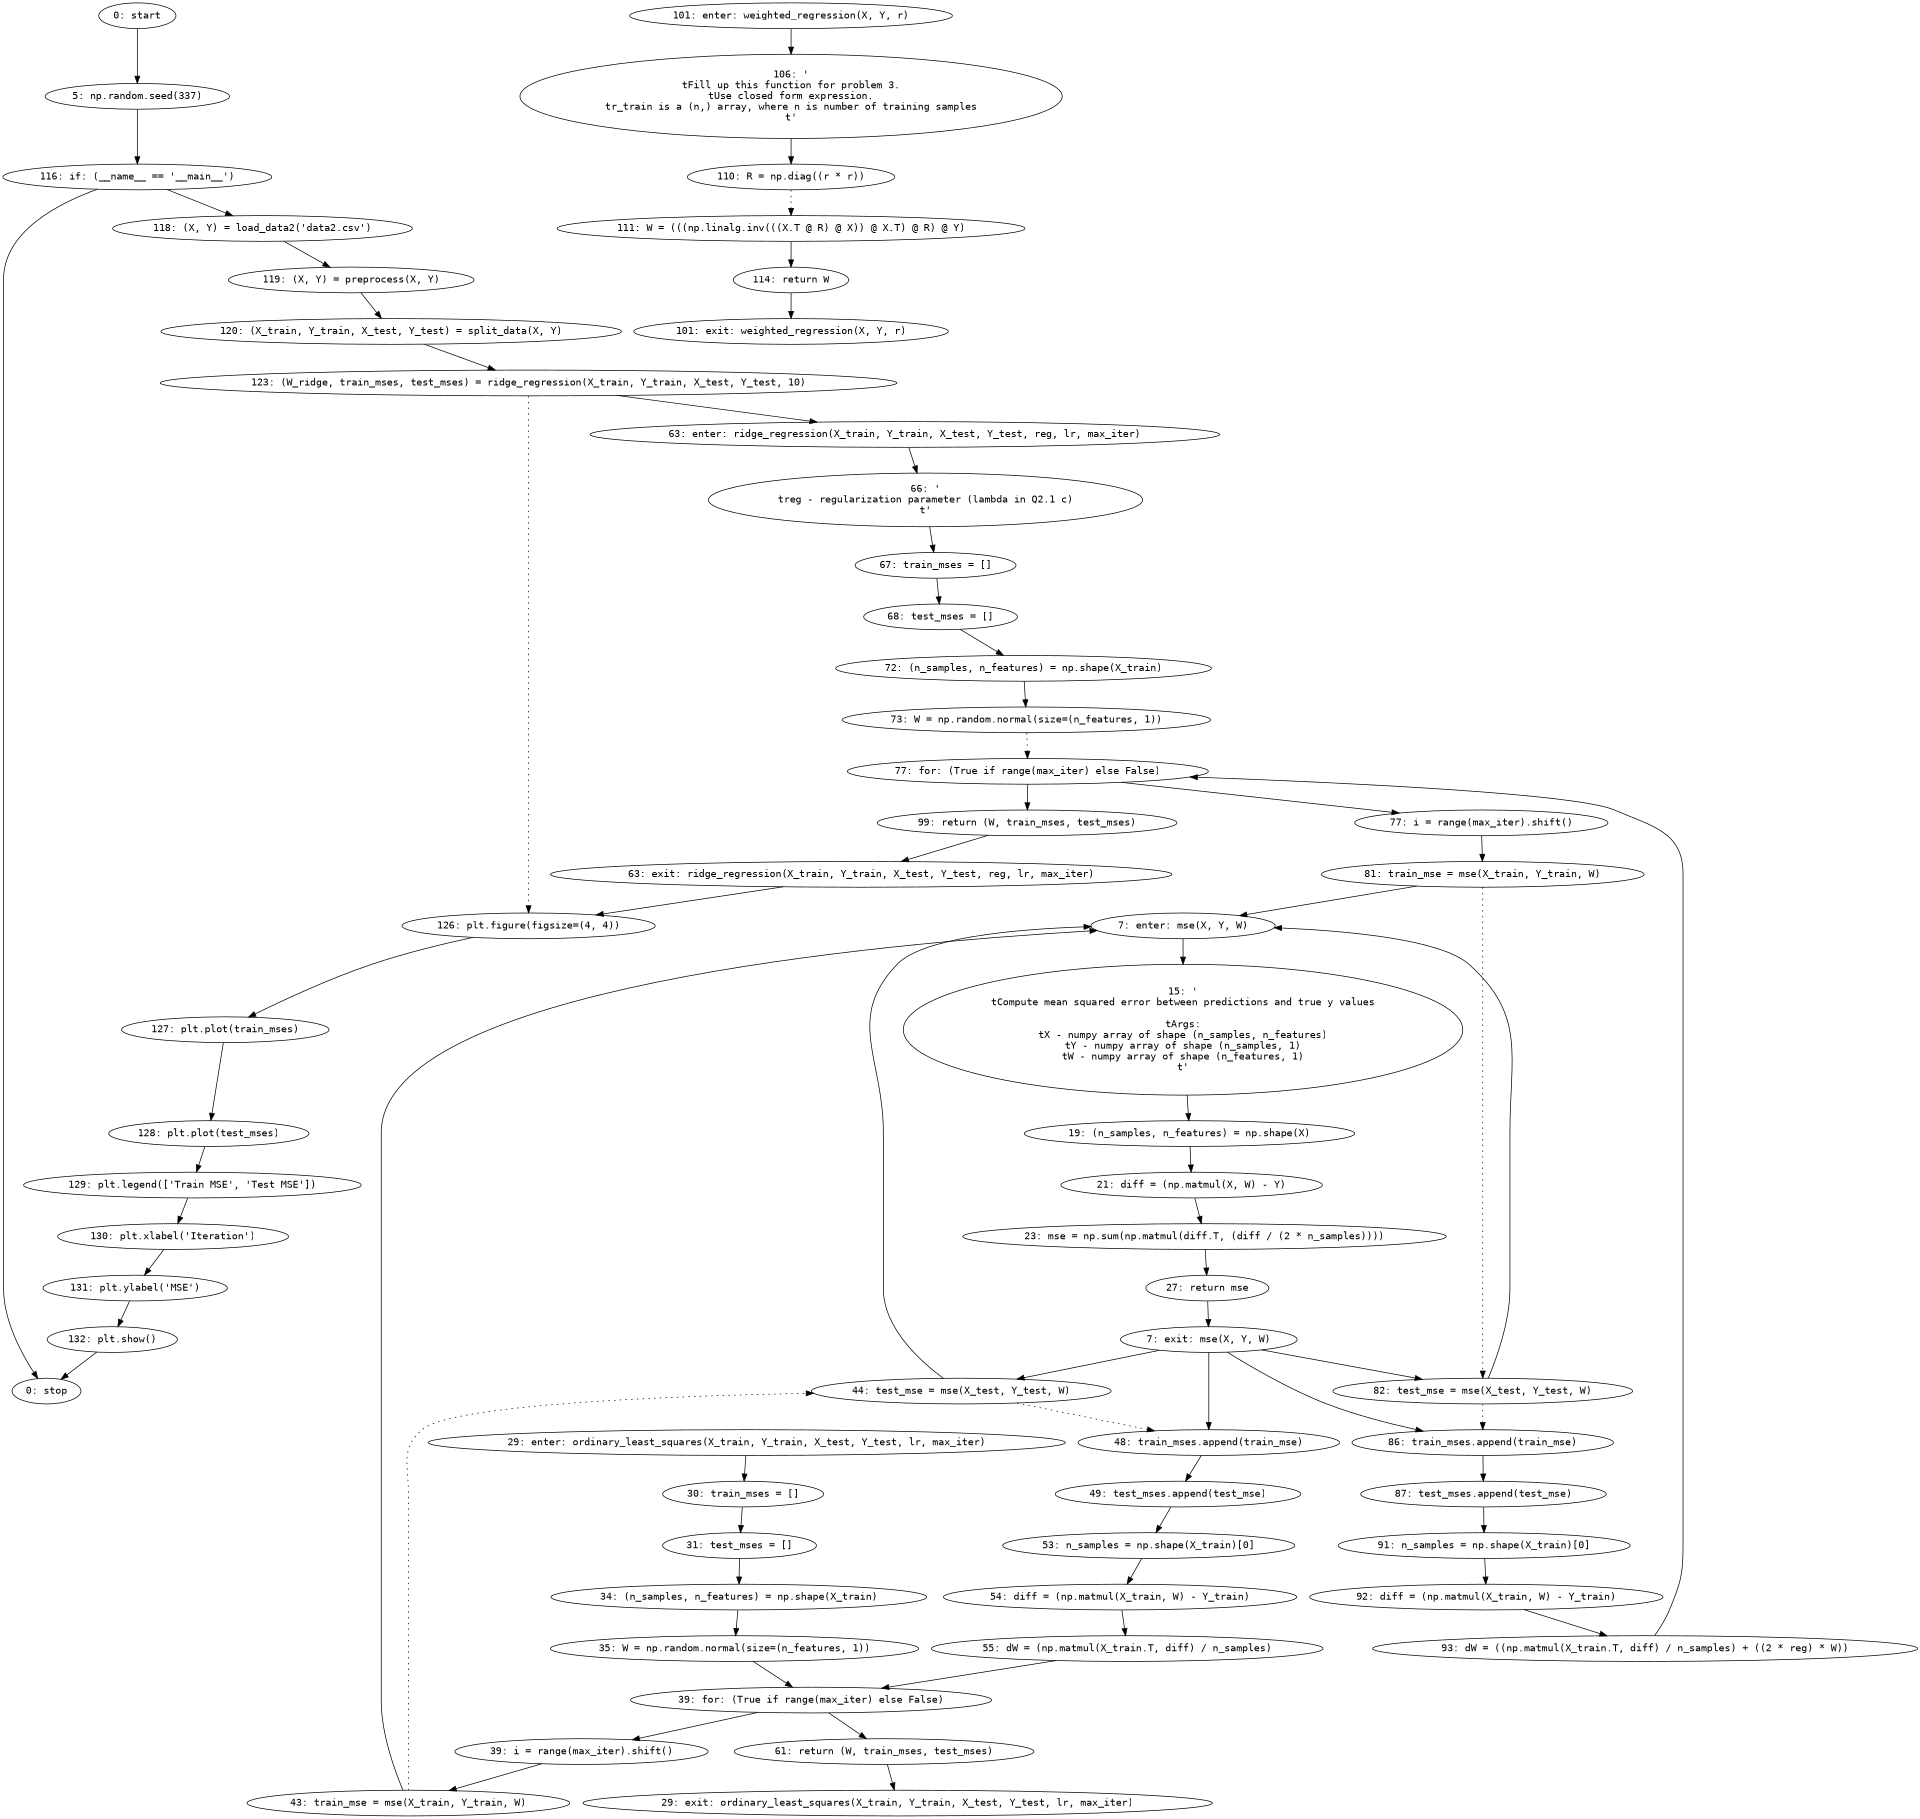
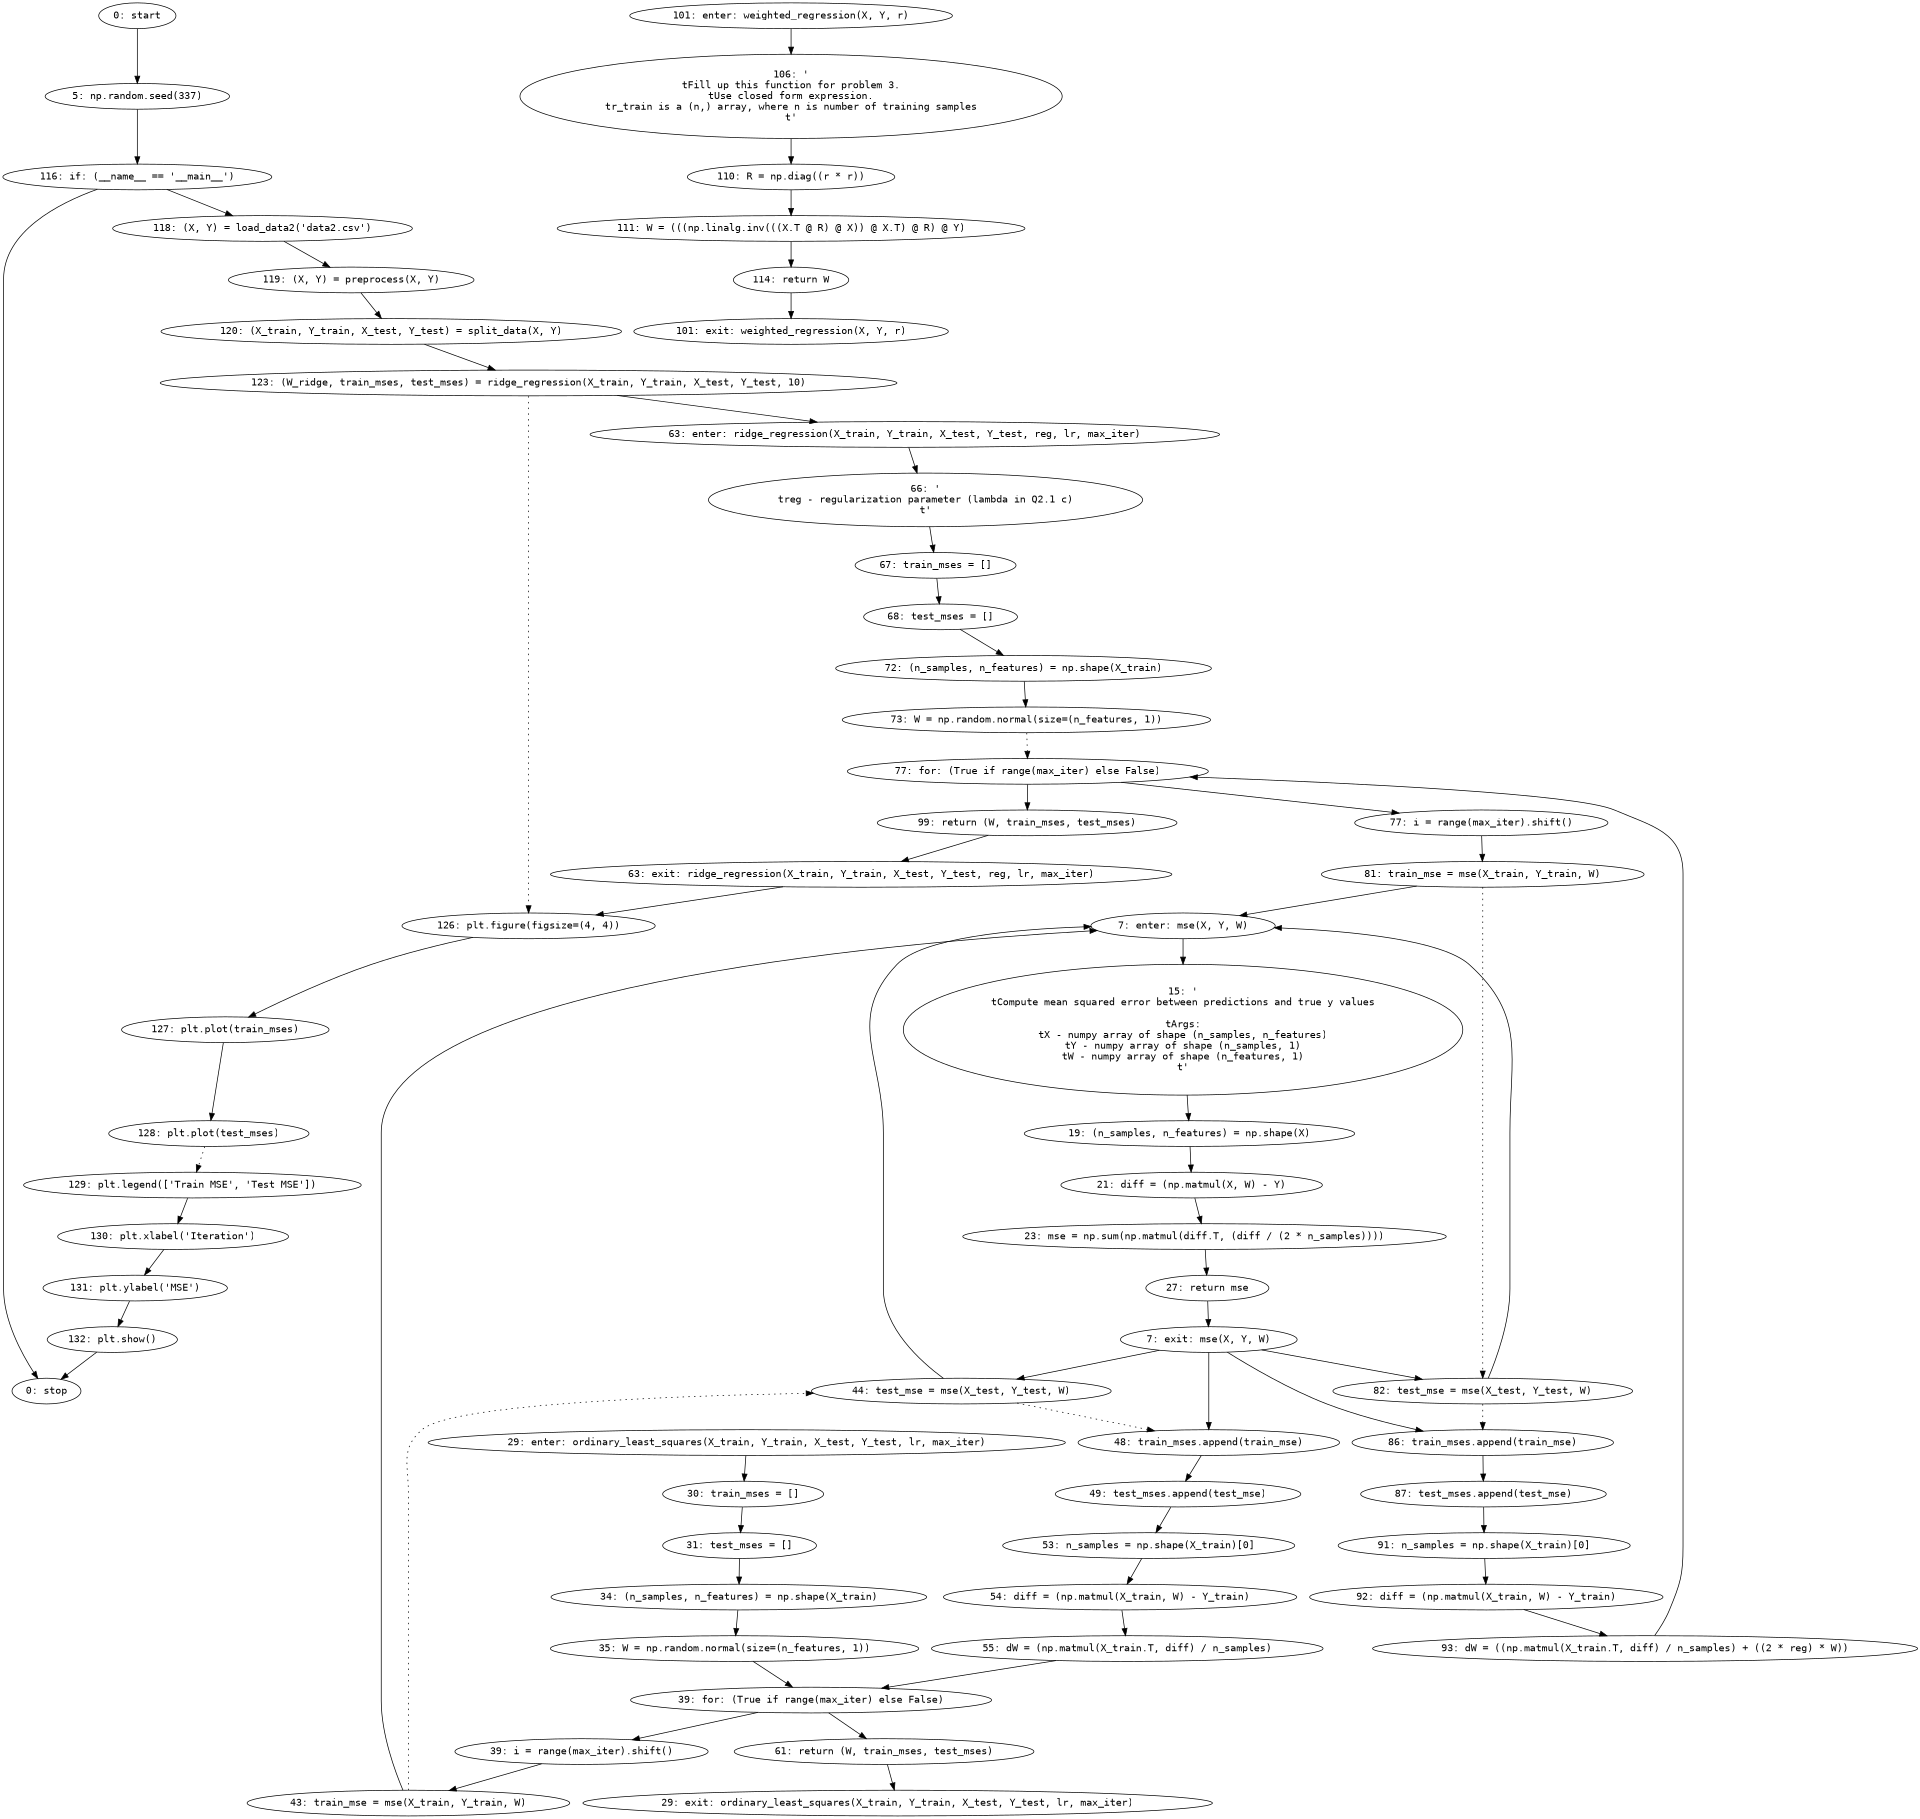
edge "110: R = np.diag((r * r))" -> "111: W = (((np.linalg.inv(((X.T @ R) @ X)) @ X.T) @ R) @ Y)": style dotted -> solid
edge "128: plt.plot(test_mses)" -> "129: plt.legend(['Train MSE', 'Test MSE'])": style solid -> dotted
